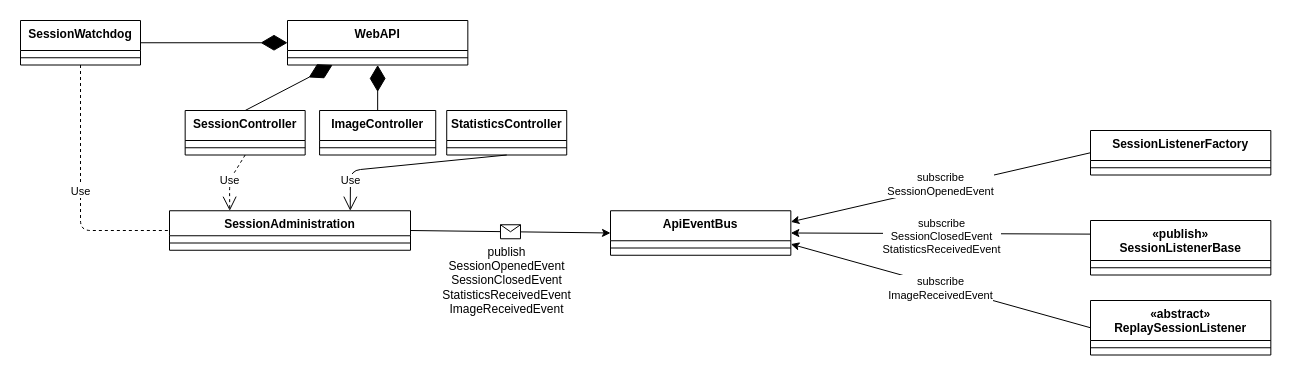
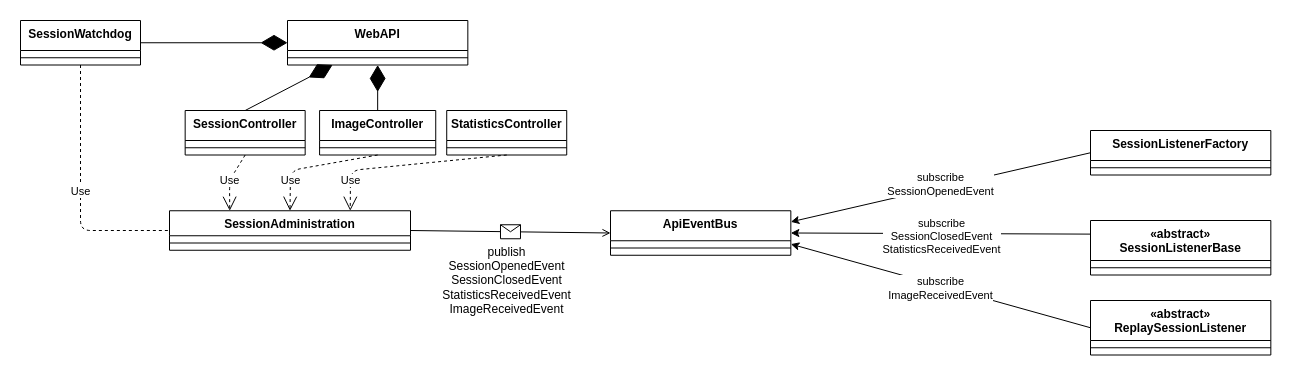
edge "StatisticsController" -> "SessionAdministration": style solid -> dashed
edge "ImageController" -> "SessionAdministration": added, label "Use"
edge "SessionAdministration" -> "ApiEventBus": arrowhead classic -> open
node "«publish» SessionListenerBase": label "«publish» SessionListenerBase" -> "«abstract» SessionListenerBase"
